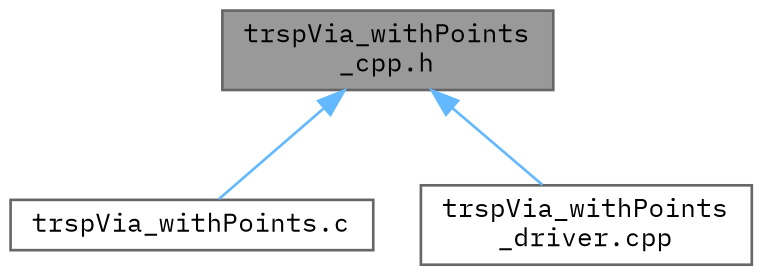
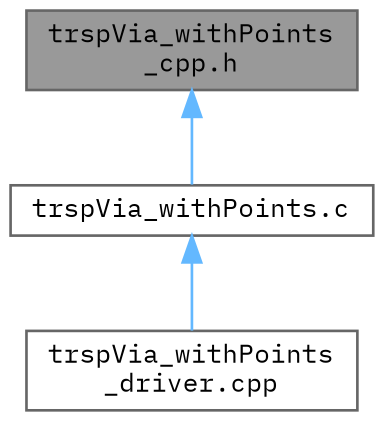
edge "trspVia_withPoints _driver.cpp" -> "trspVia_withPoints _cpp.h": now "trspVia_withPoints _driver.cpp" -> "trspVia_withPoints.c"
